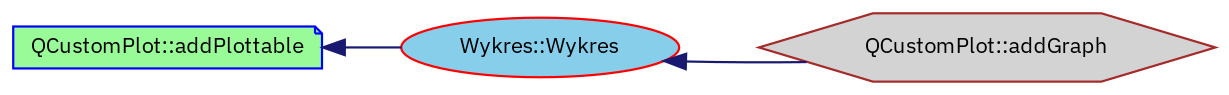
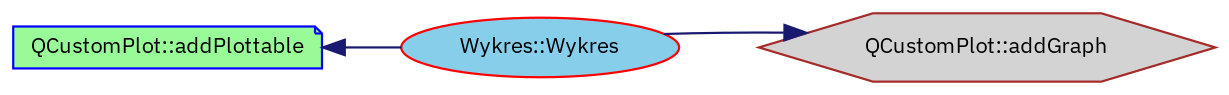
edge "QCustomPlot::addGraph" -> "Wykres::Wykres": reversed
